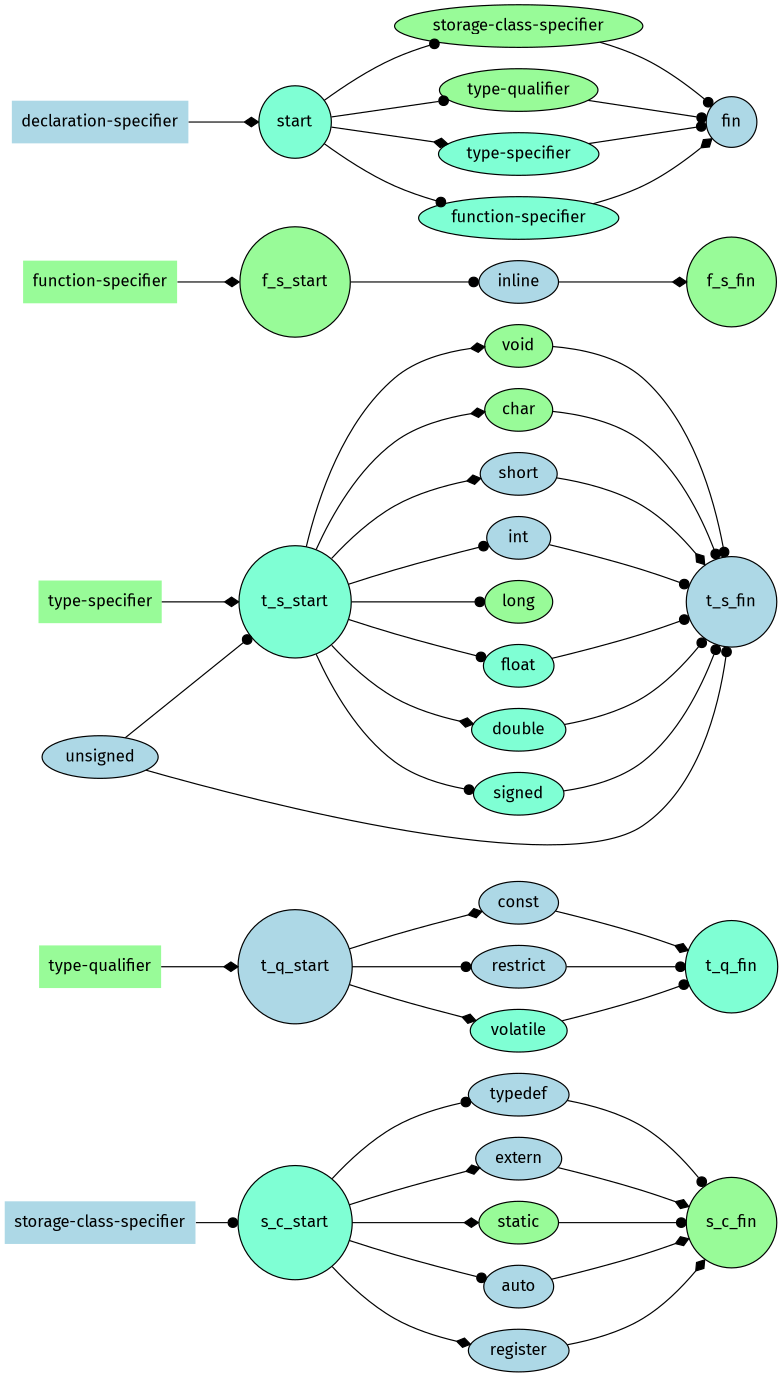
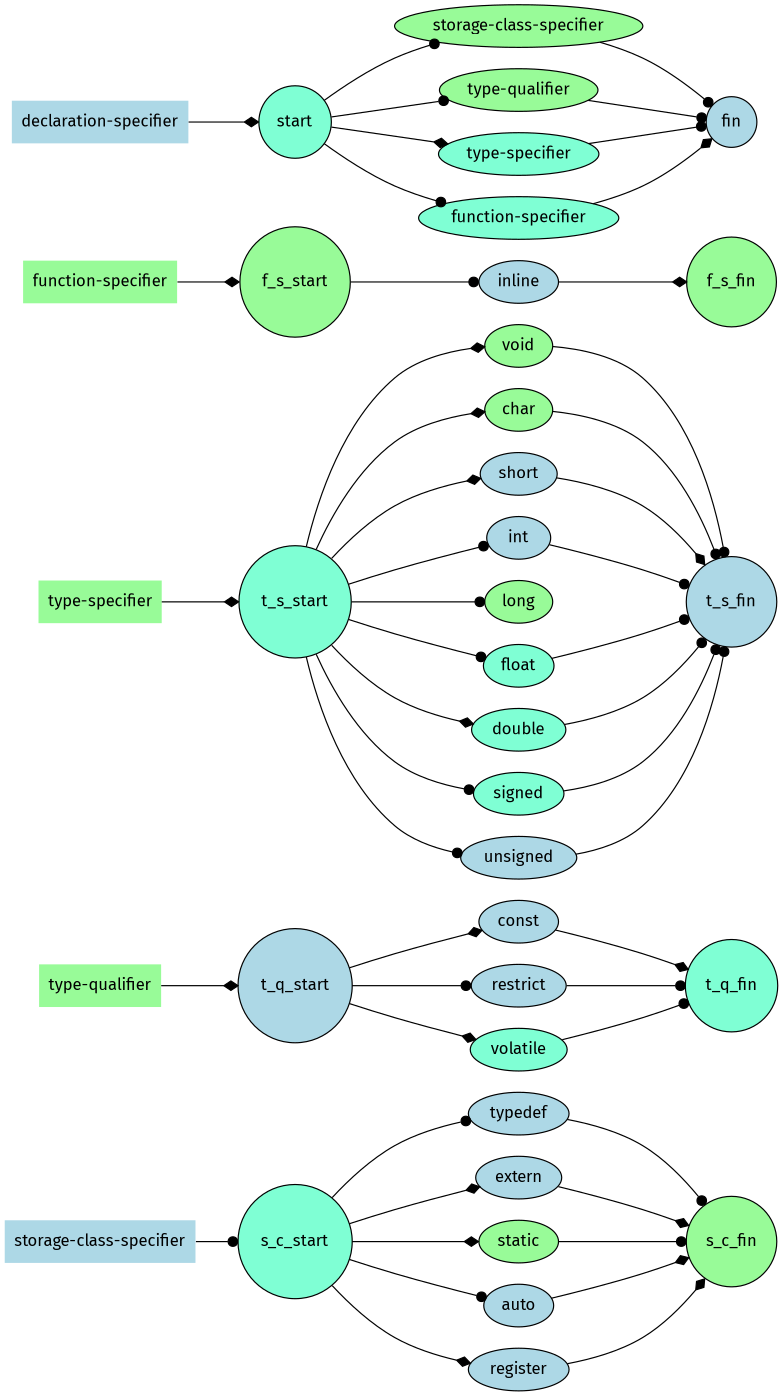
edge "unsigned" -> "t_s_start": reversed
